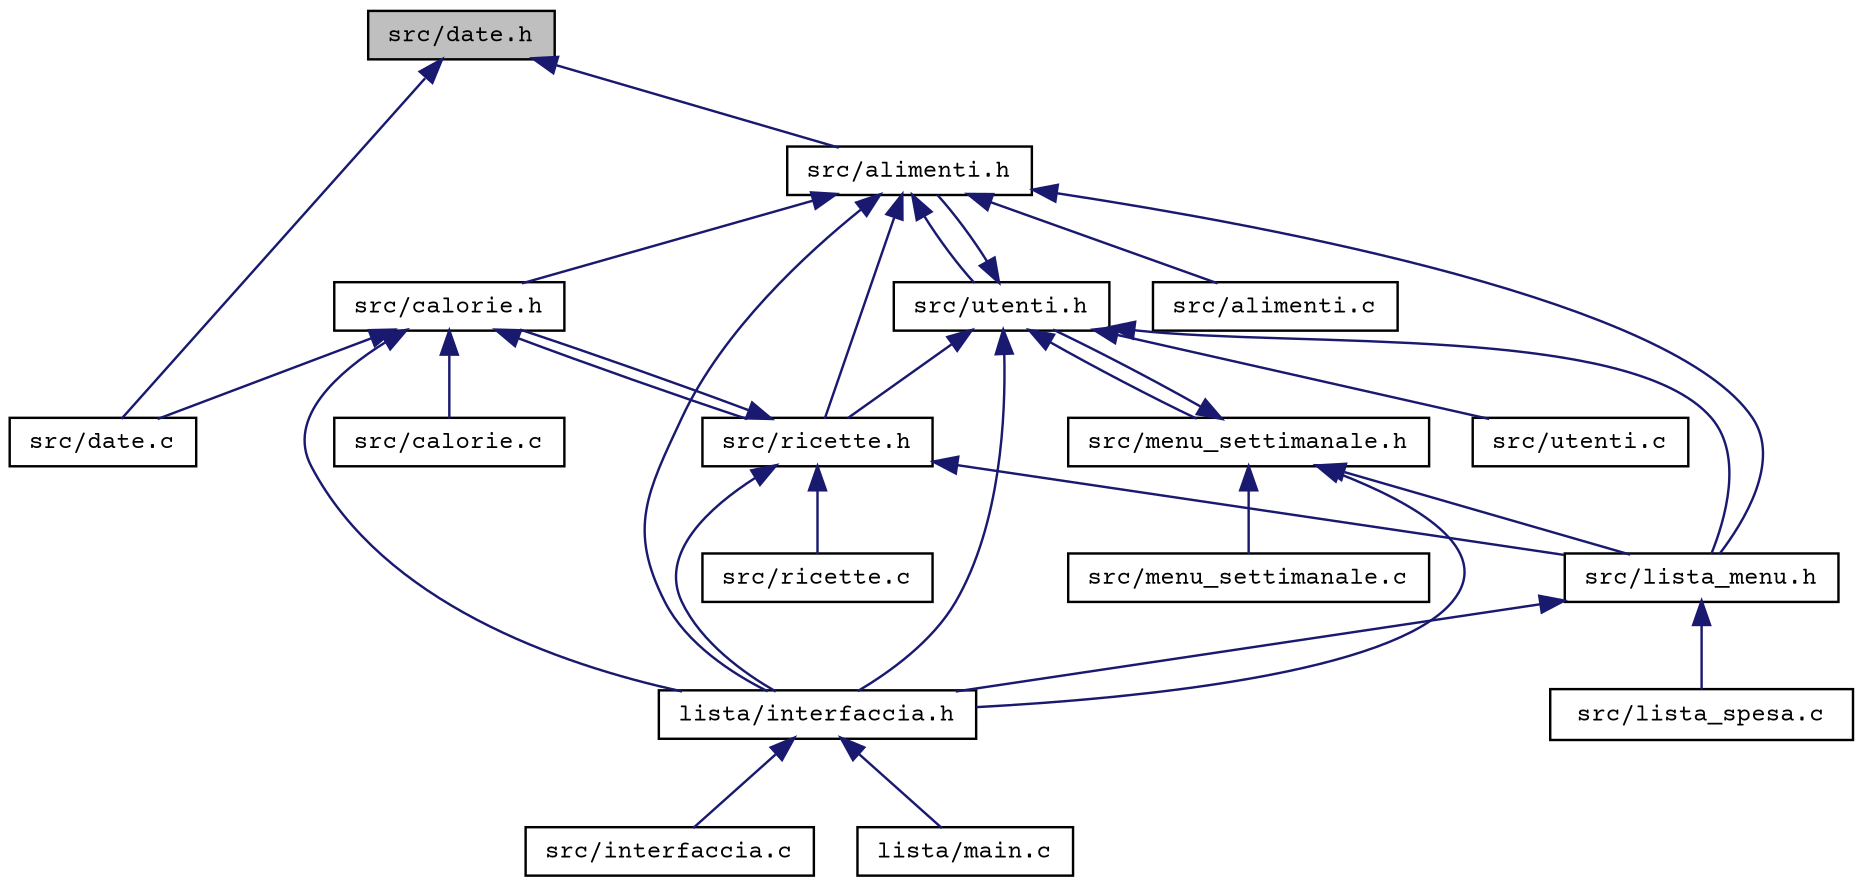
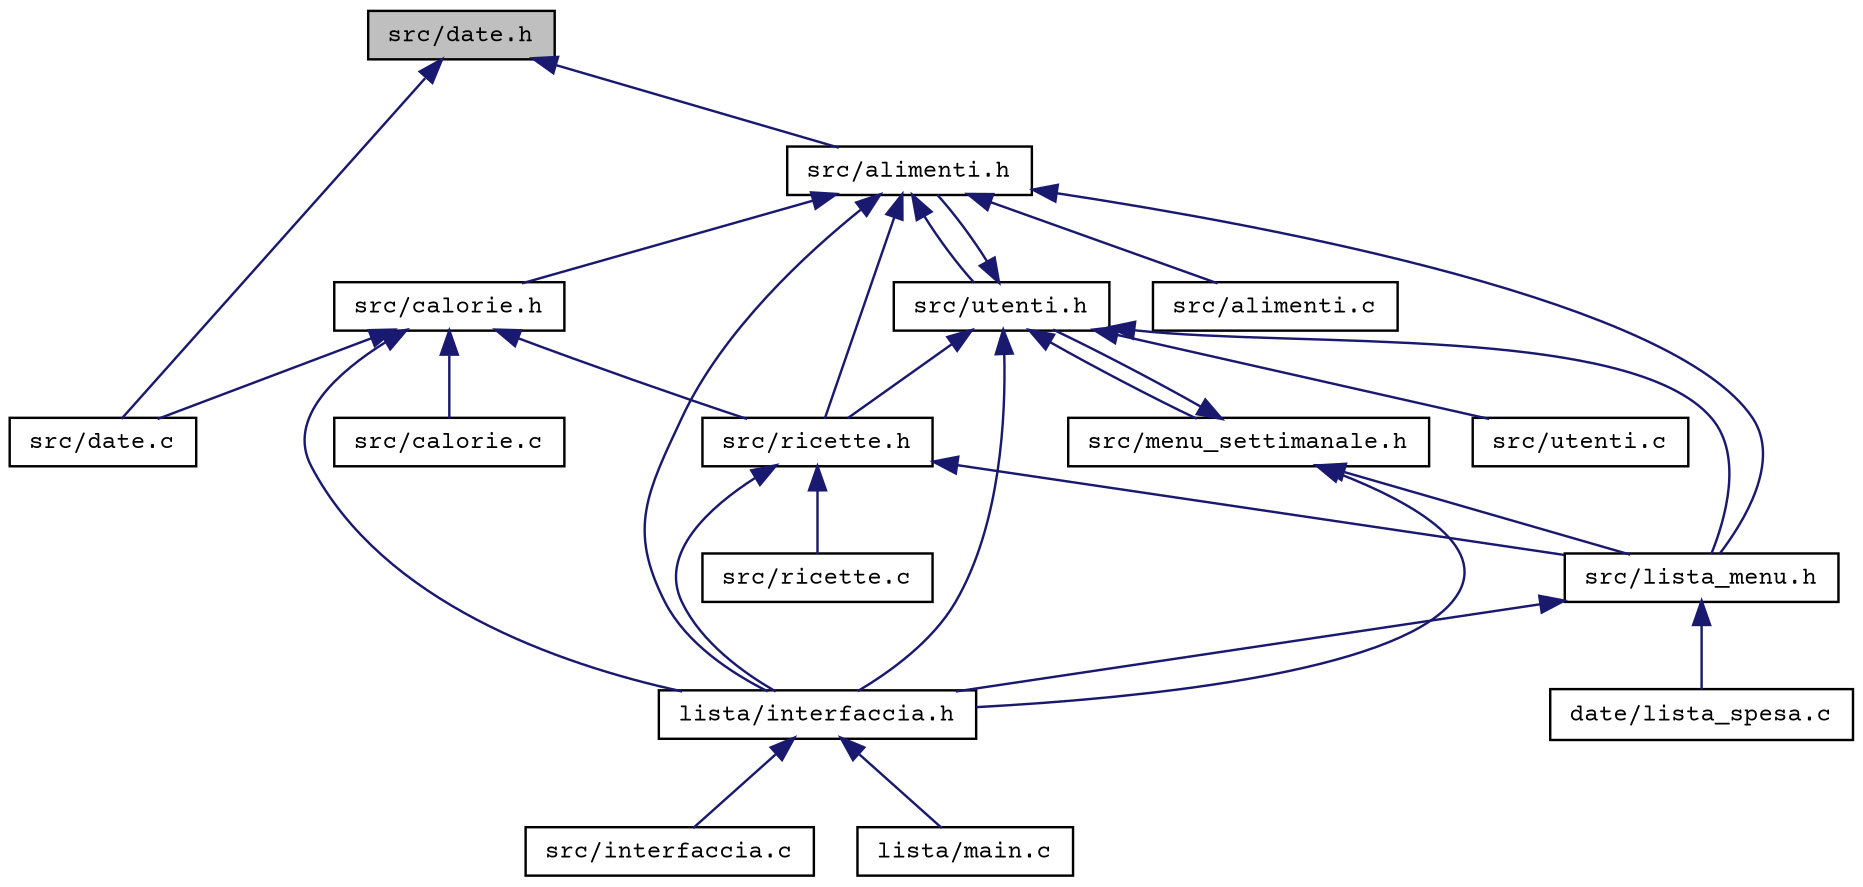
edge "src/calorie.h" -> "src/ricette.h": removed
node "src/menu_settimanale.c": removed
node "src/lista_spesa.c": label "src/lista_spesa.c" -> "date/lista_spesa.c"
